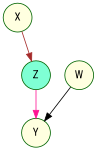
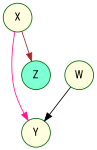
edge "Z" -> "Y": now "X" -> "Y"
